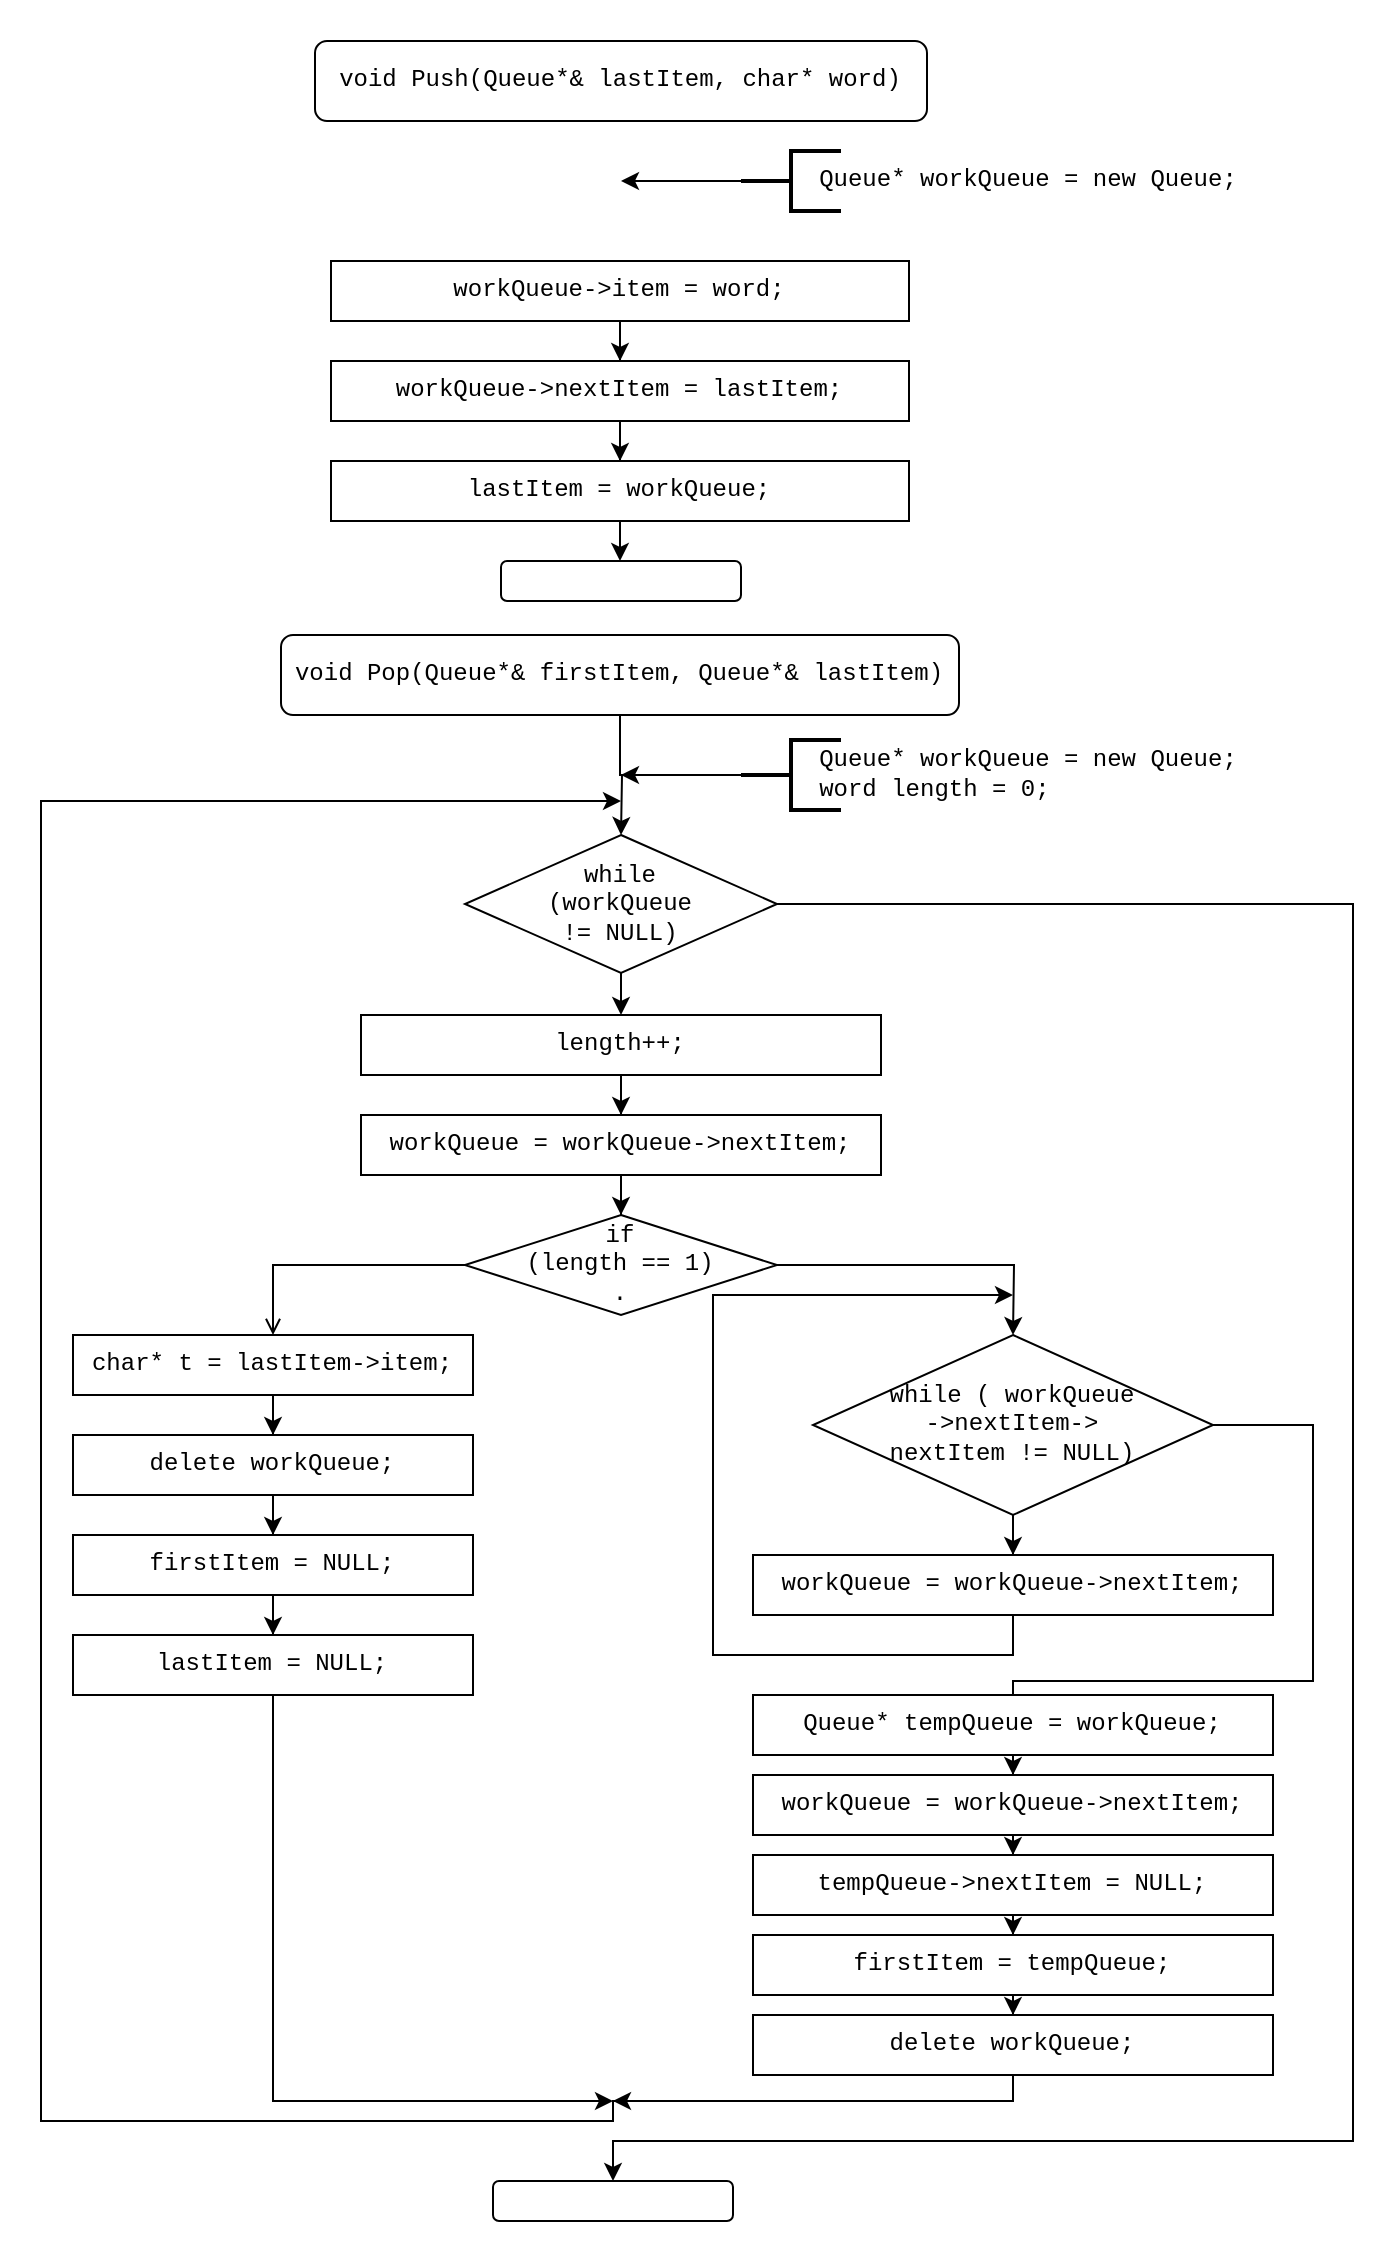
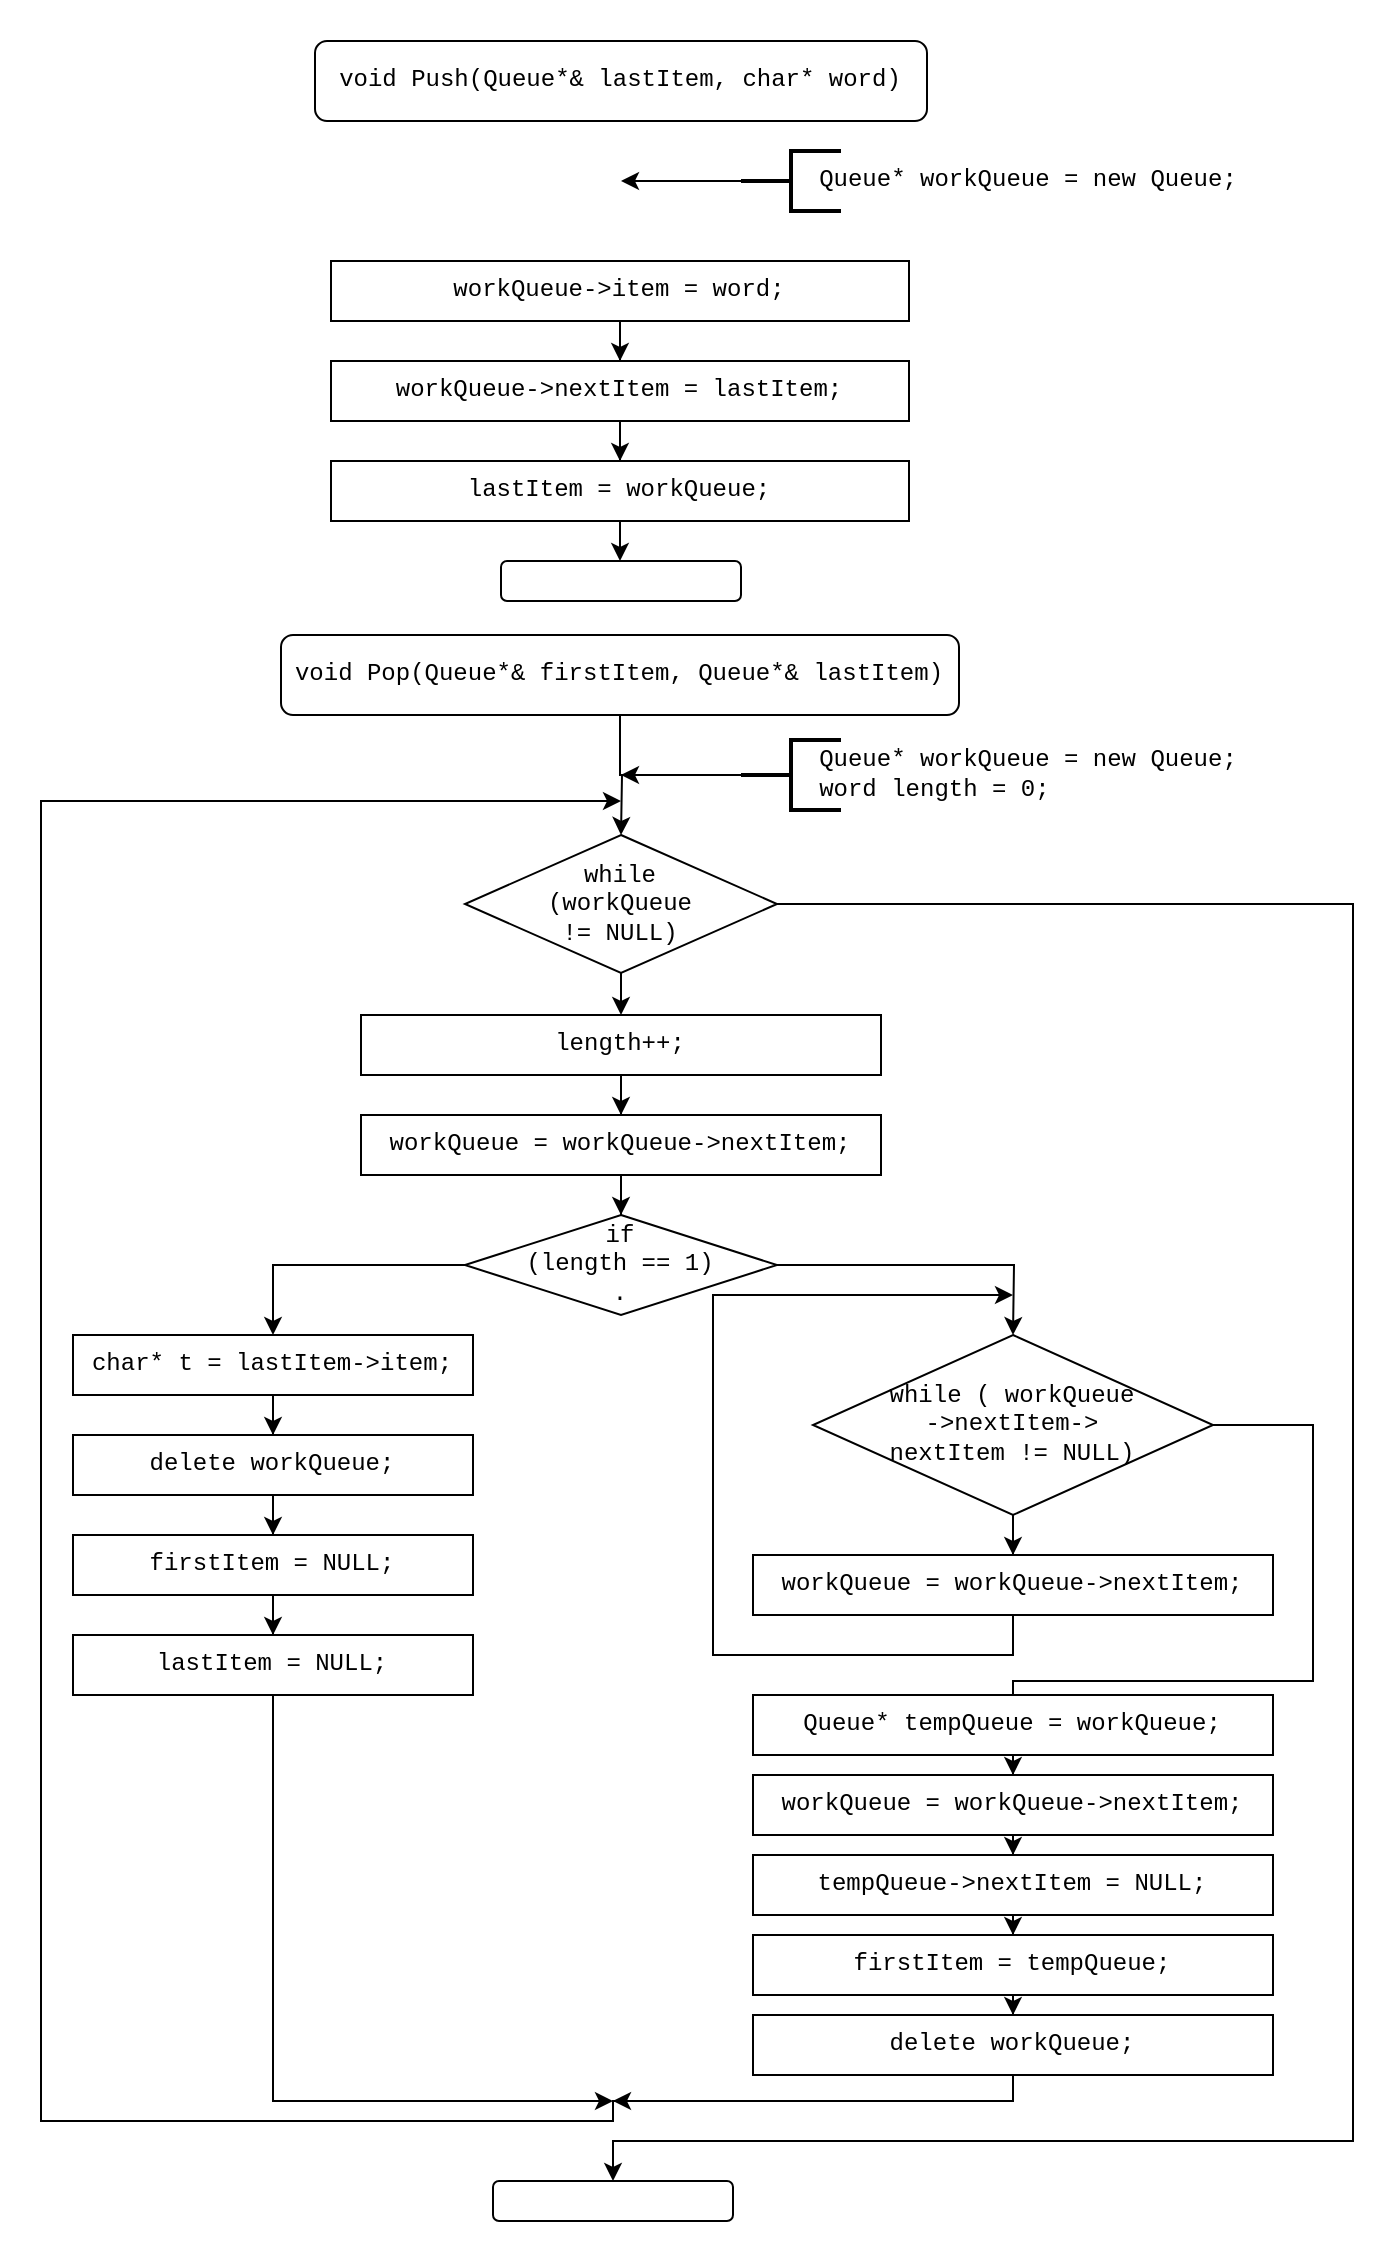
edge "if (length == 1) ." -> "char* t = lastItem->item;": arrowhead open -> classic
